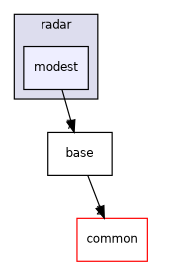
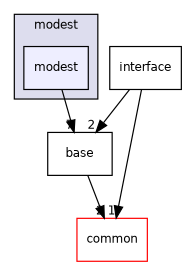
cluster "radar": label "radar" -> "modest"
node "interface": added
